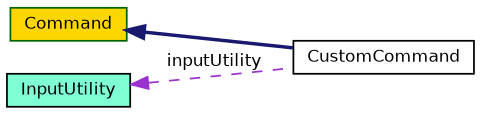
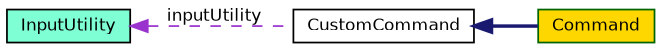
edge "CustomCommand" -> "Command": reversed
